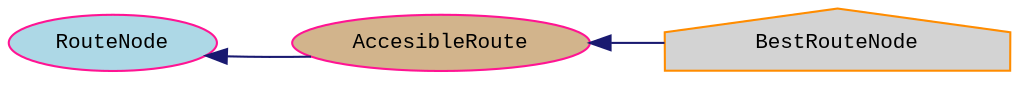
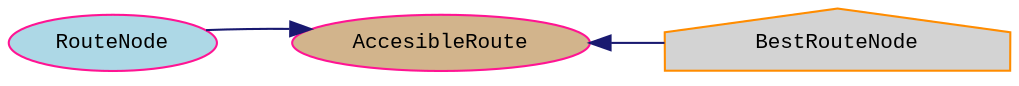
edge "AccesibleRoute" -> "RouteNode": reversed
